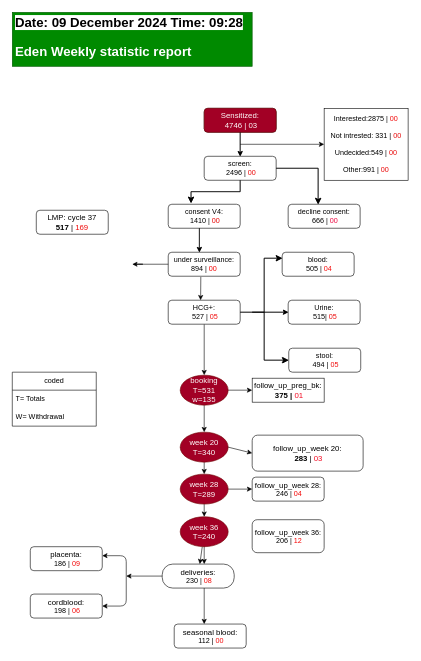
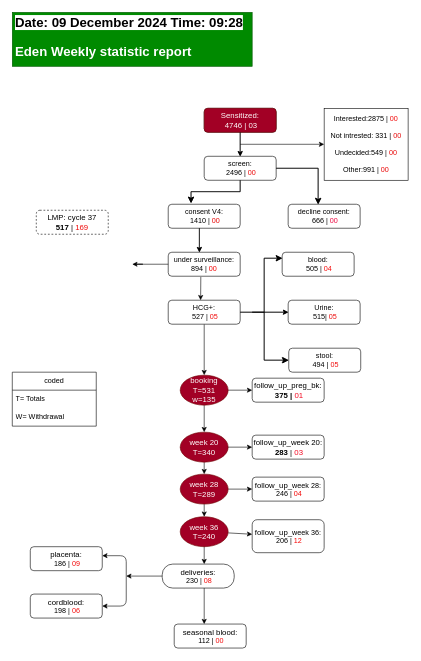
node "LMP: cycle 37 517 | 169": style solid -> dashed
node "follow_up_preg_bk: 375 | 01": shape rectangle -> rounded rectangle
node "follow_up_week 20: 283 | 03": size 111x36 -> 72x24
edge "week 36 T=240" -> "deliveries: 230 | 08": now "week 36 T=240" -> "follow_up_week 36: 206 | 12"
